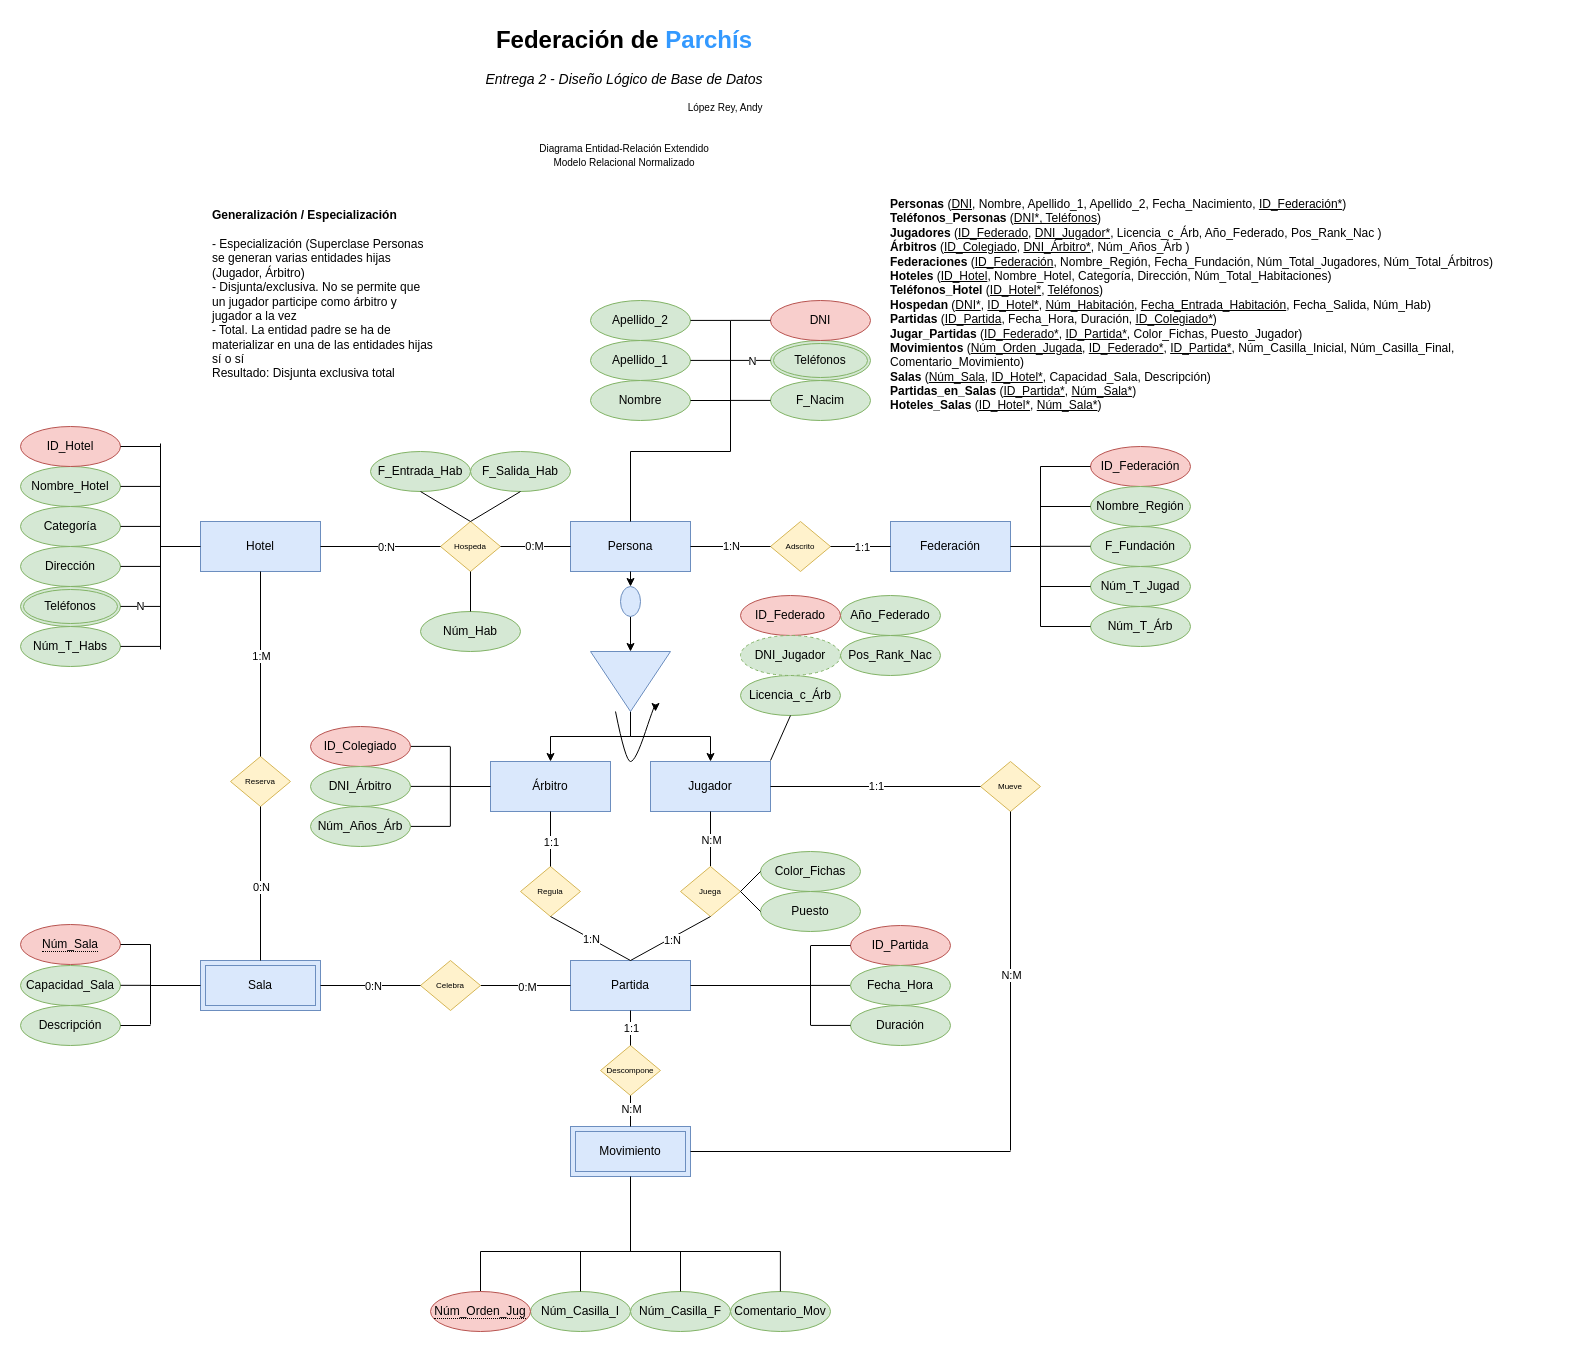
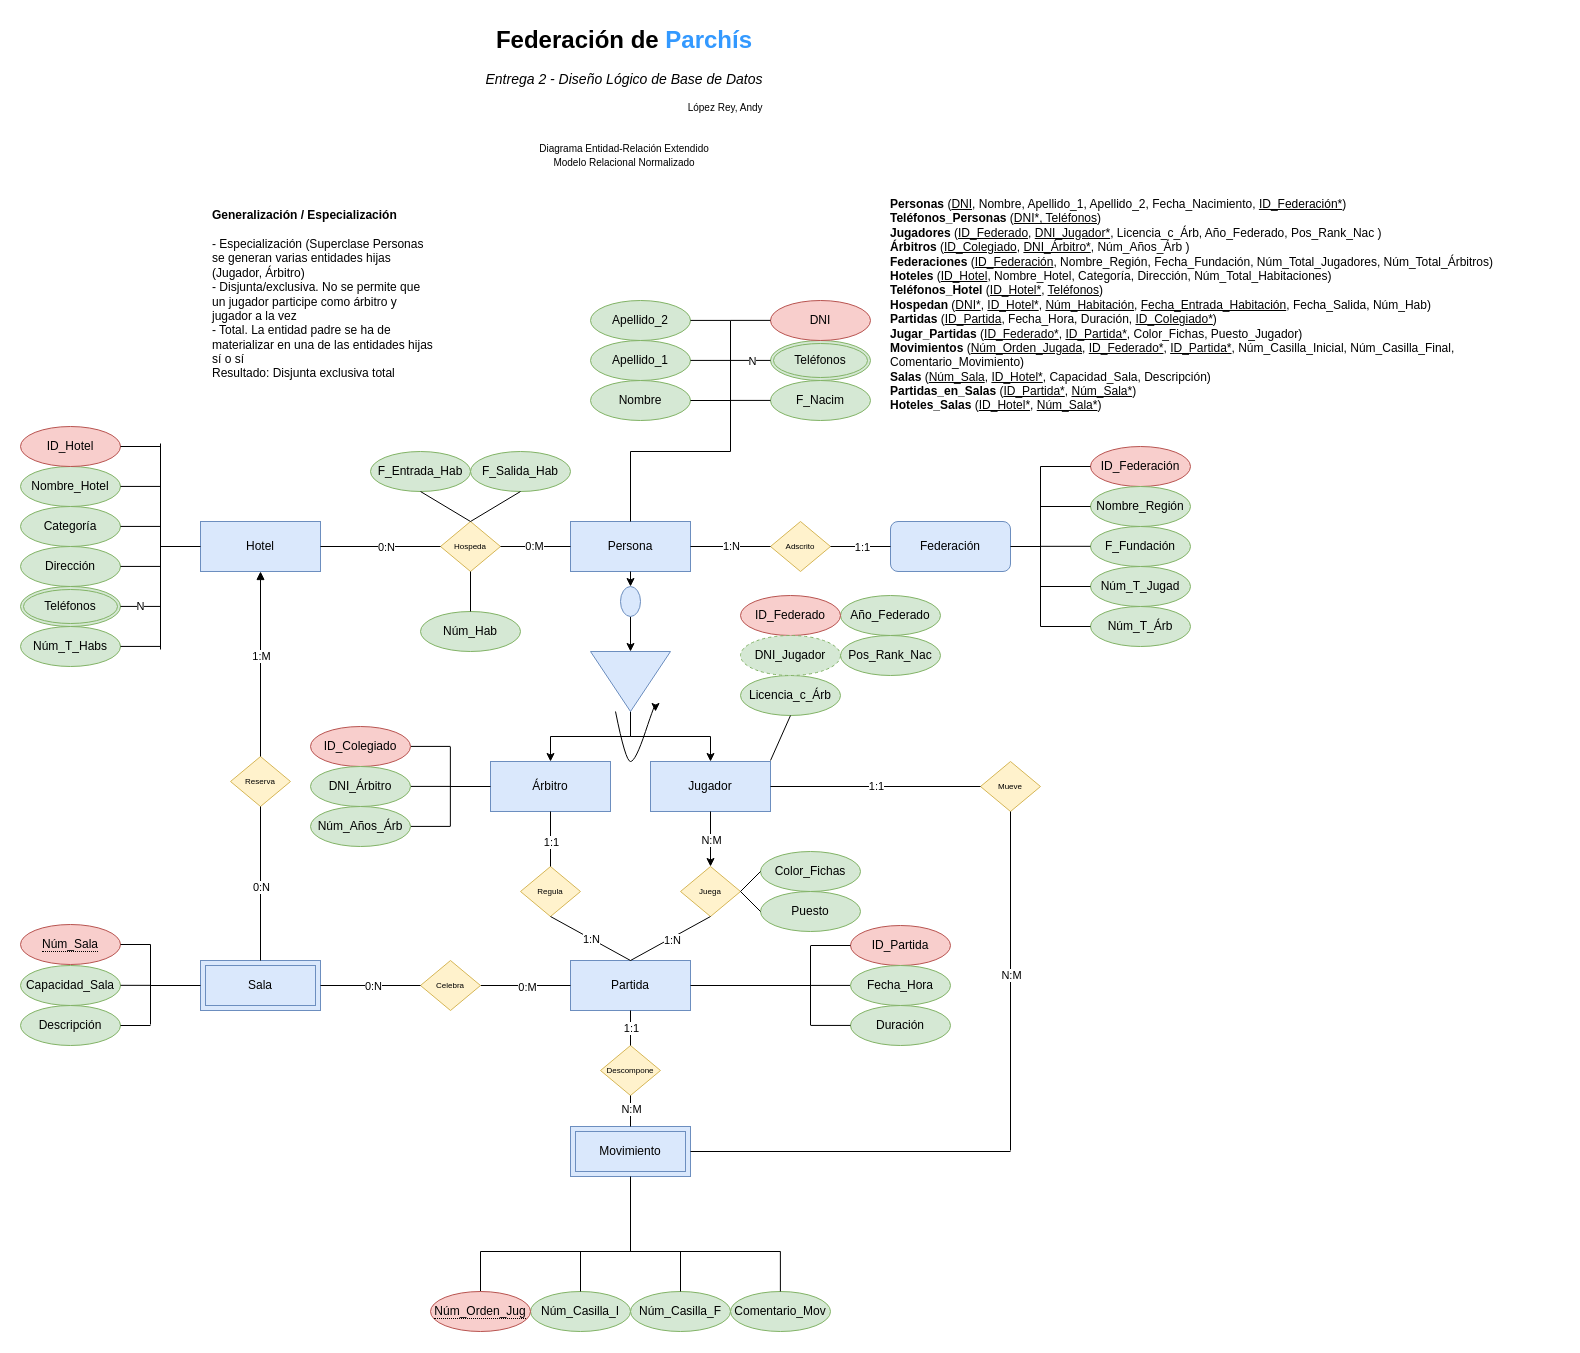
node "Federación": shape rectangle -> rounded rectangle
edge "Hotel" -- "Reserva": arrowhead none -> block
edge "Jugador" -- "Juega": arrowhead none -> classic
